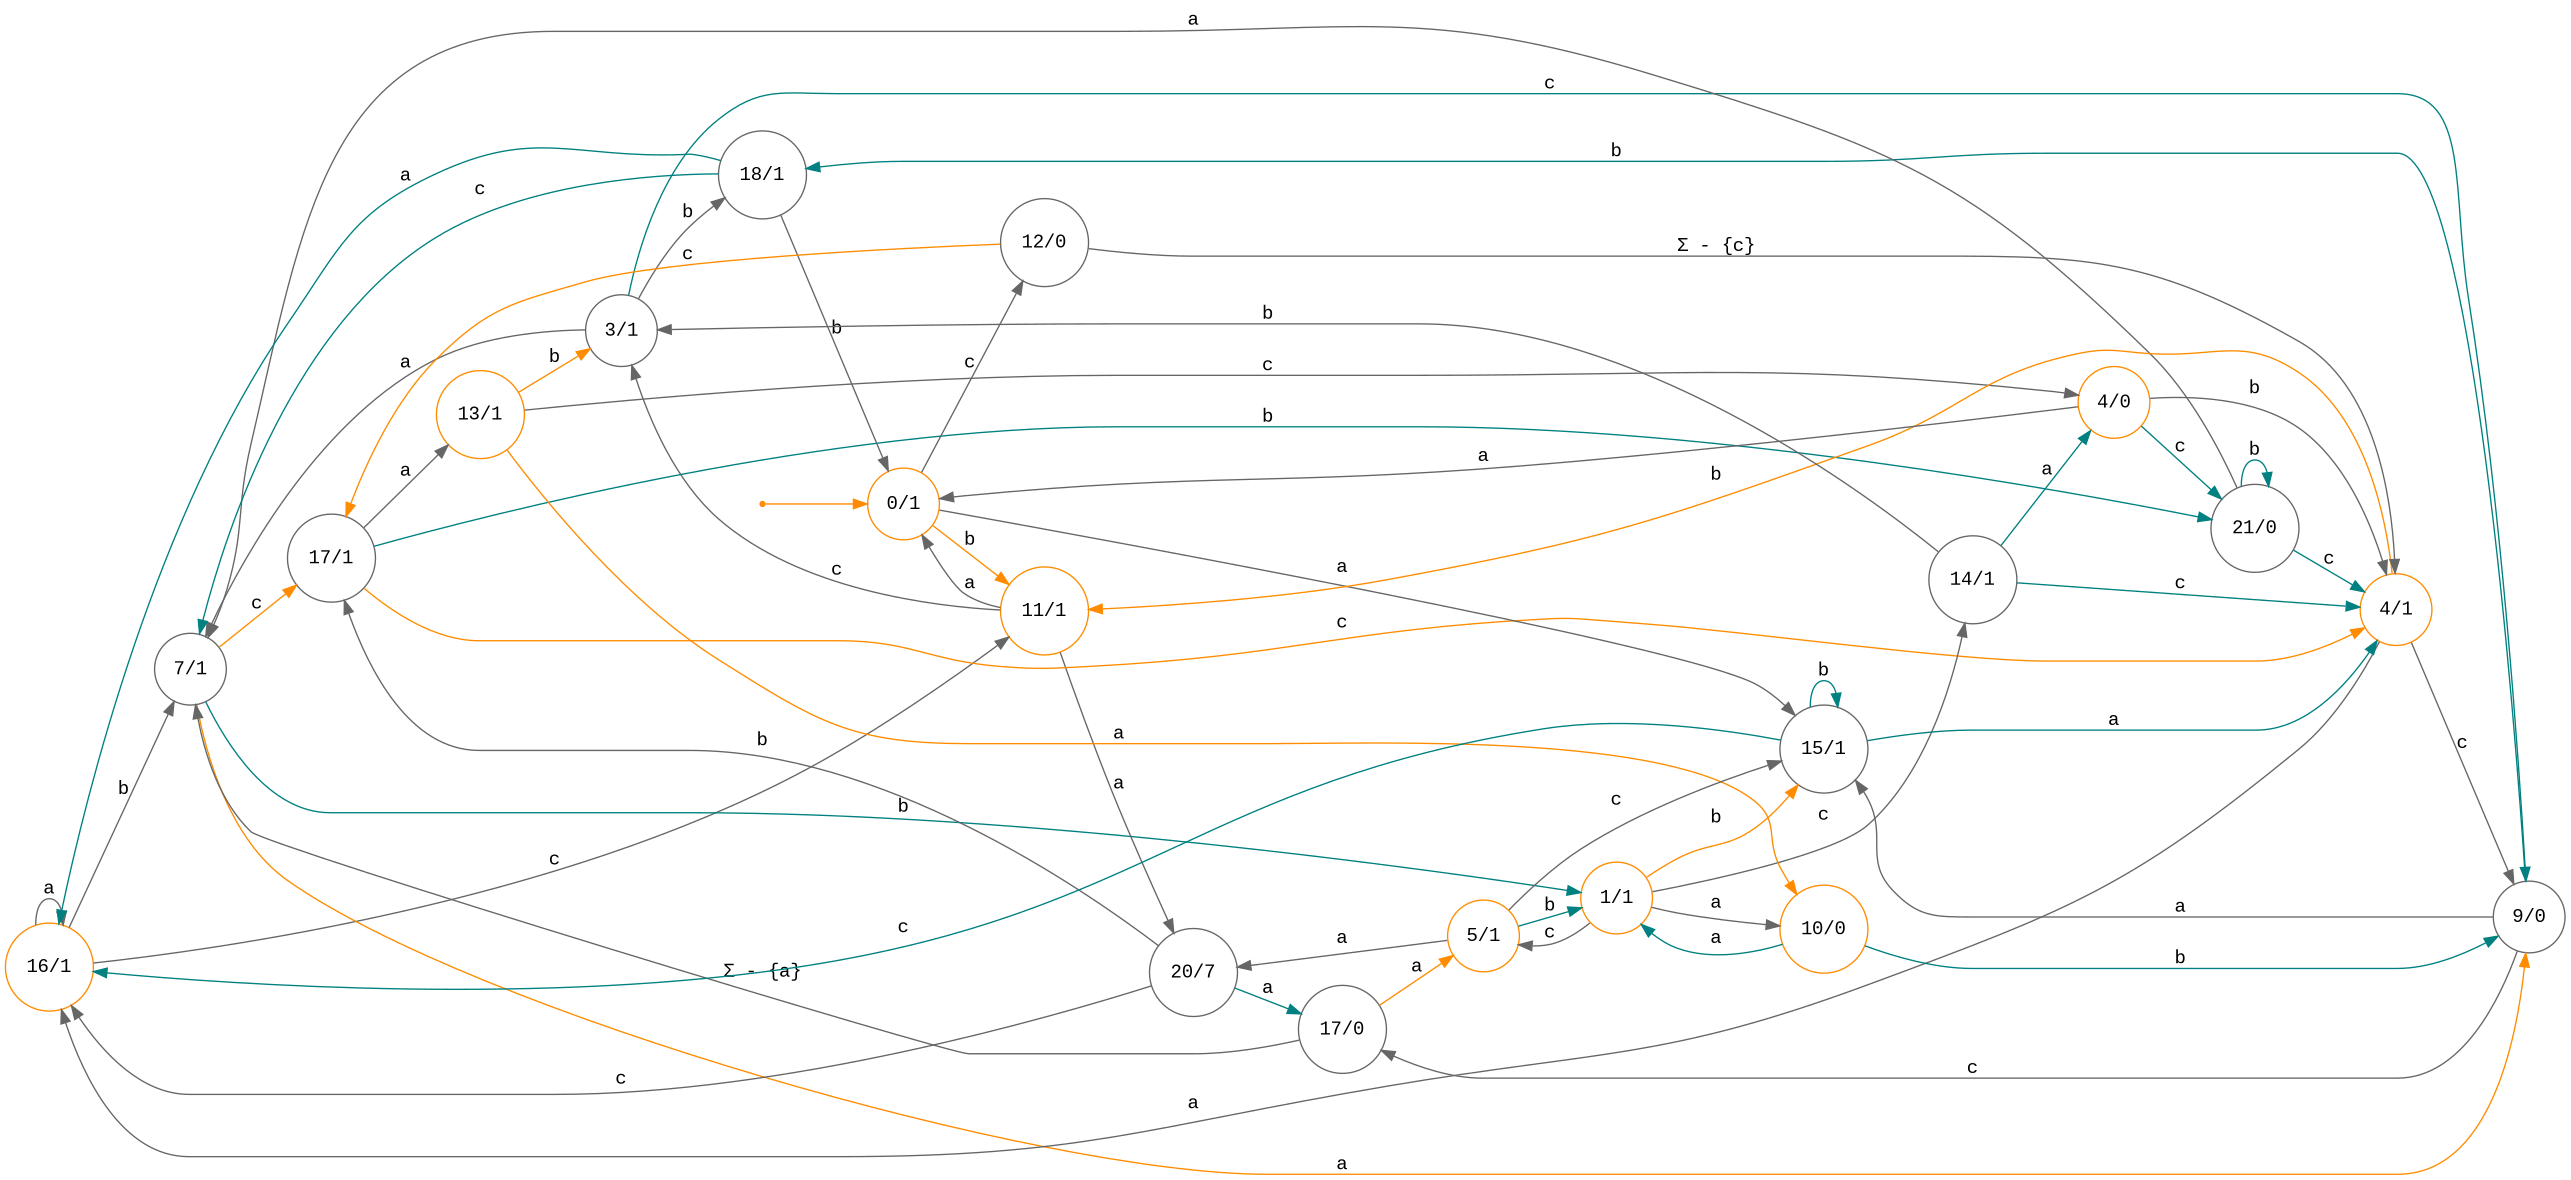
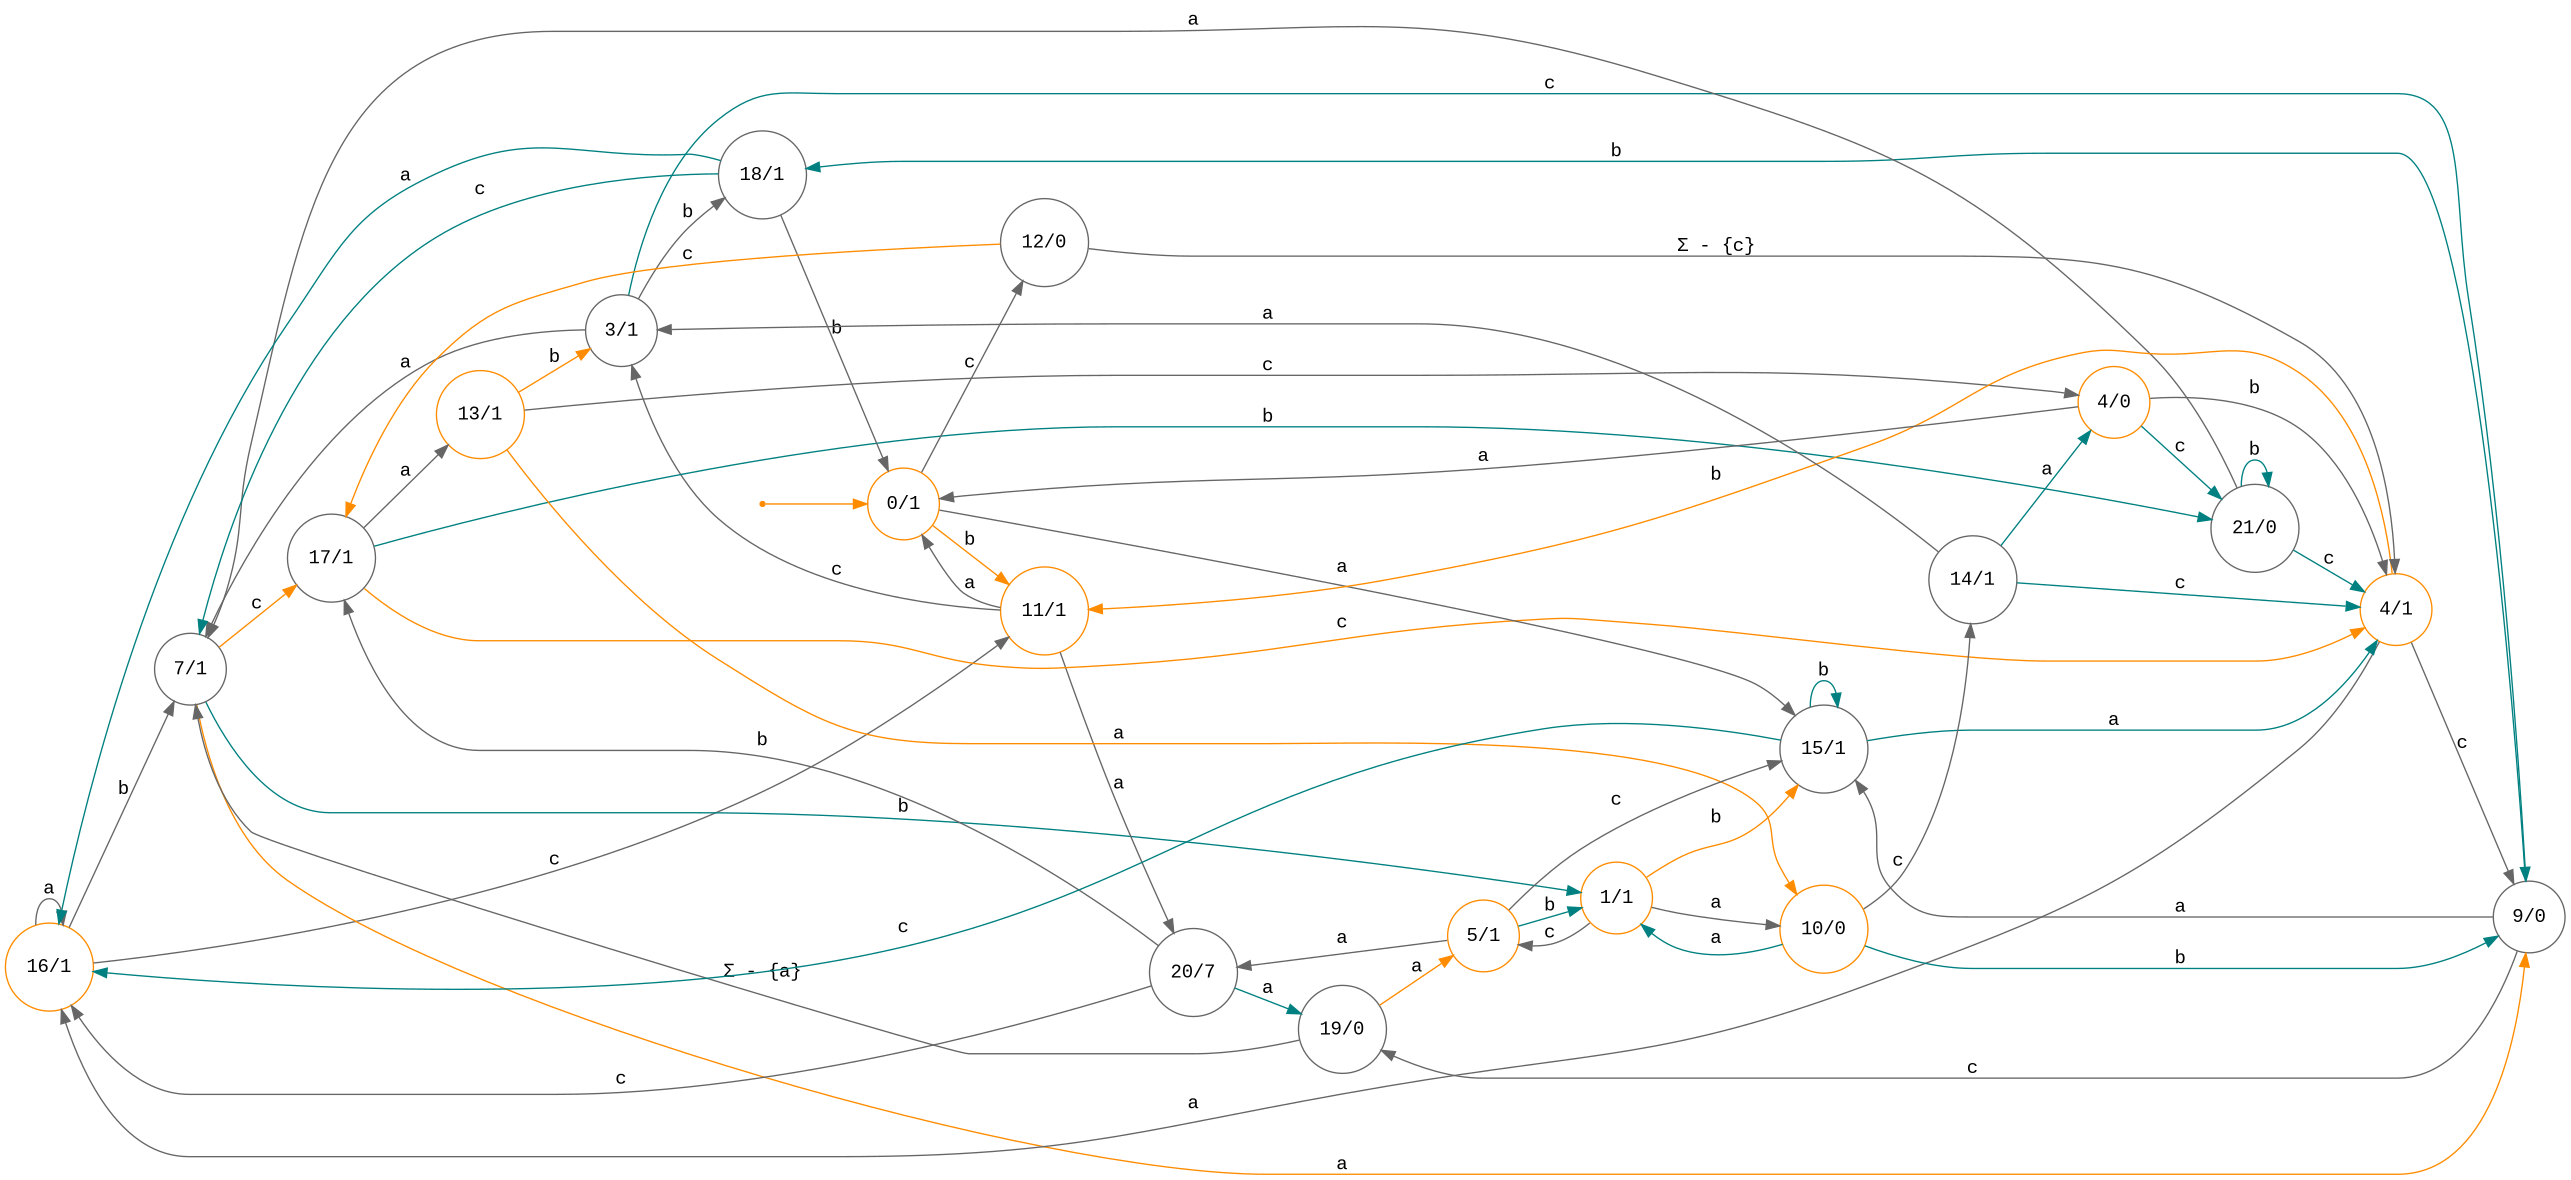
edge "14/1" -> "3/1": label "b" -> "a"
edge "1/1" -> "14/1": now "10/0" -> "14/1"
node "17/0": label "17/0" -> "19/0"
